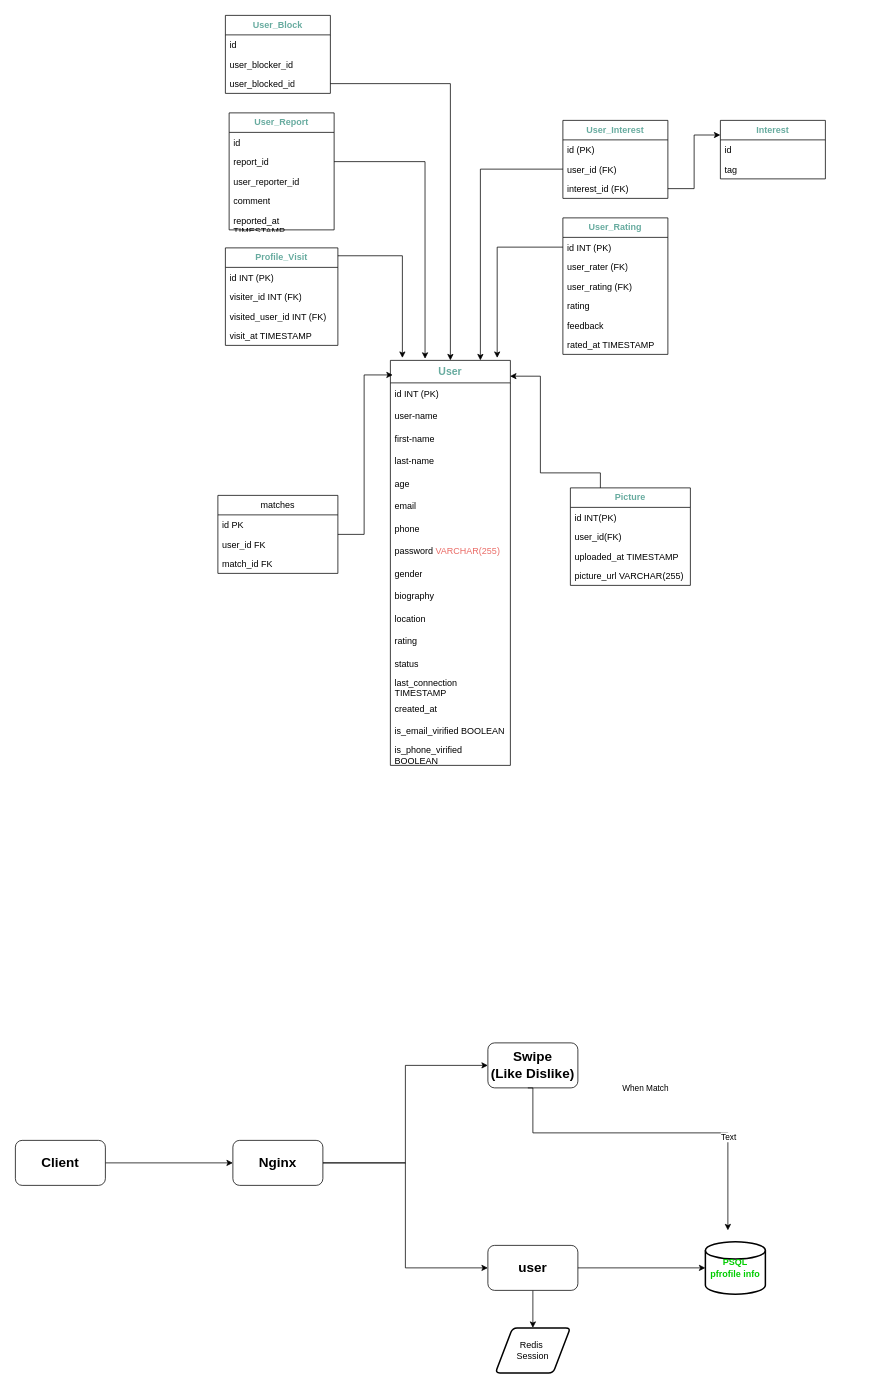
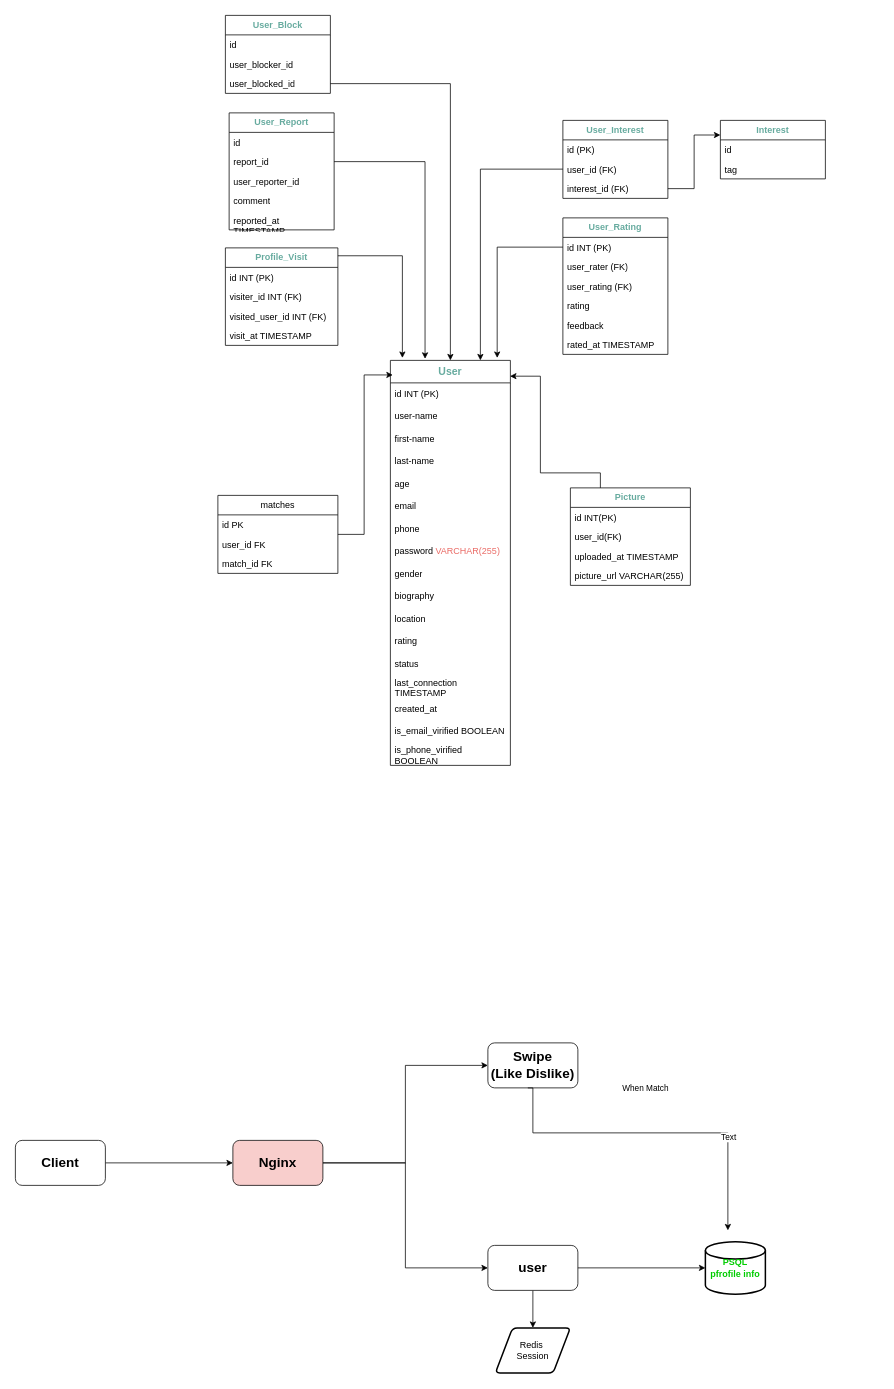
node "Nginx": fillcolor #ffffff -> #f8cecc
